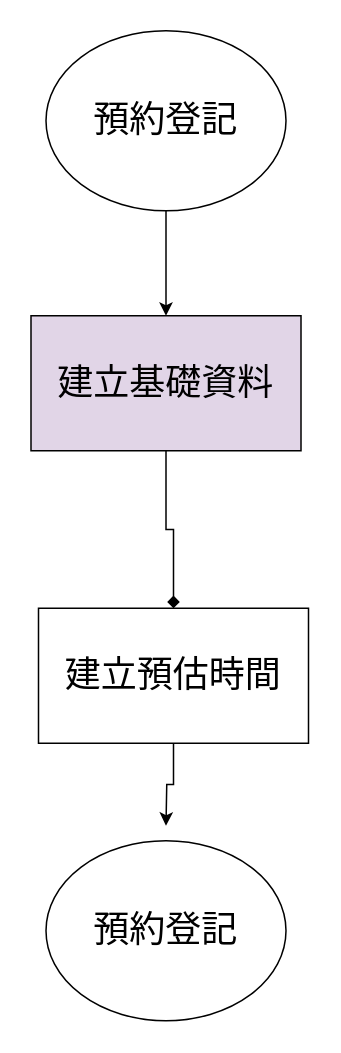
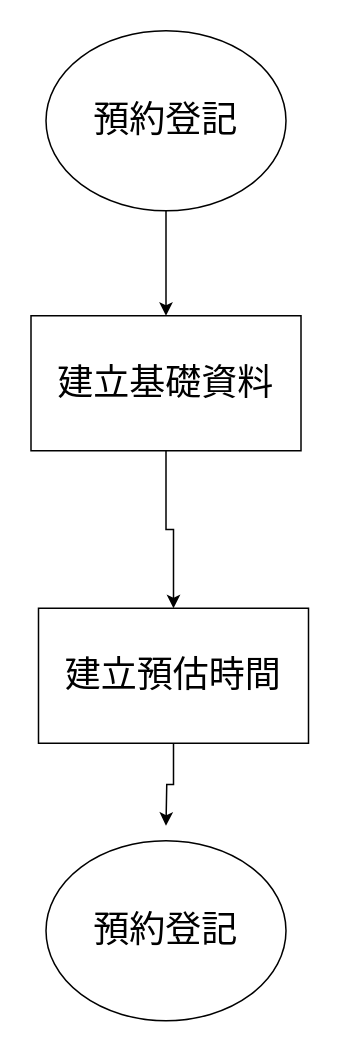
node "建立基礎資料": fillcolor #e1d5e7 -> #ffffff
edge "建立基礎資料" -> "建立預估時間": arrowhead diamond -> classic
